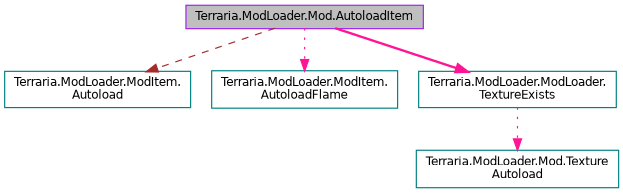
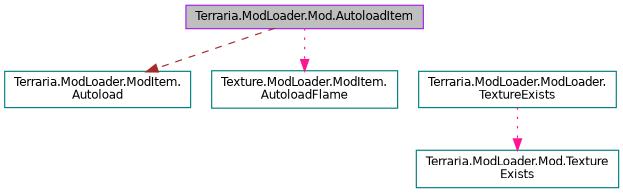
edge "Terraria.ModLoader.Mod.AutoloadItem" -> "Terraria.ModLoader.ModLoader. TextureExists": removed
node "Terraria.ModLoader.ModItem. AutoloadFlame": label "Terraria.ModLoader.ModItem. AutoloadFlame" -> "Texture.ModLoader.ModItem. AutoloadFlame"
node "Terraria.ModLoader.Mod.Texture Autoload": label "Terraria.ModLoader.Mod.Texture Autoload" -> "Terraria.ModLoader.Mod.Texture Exists"
